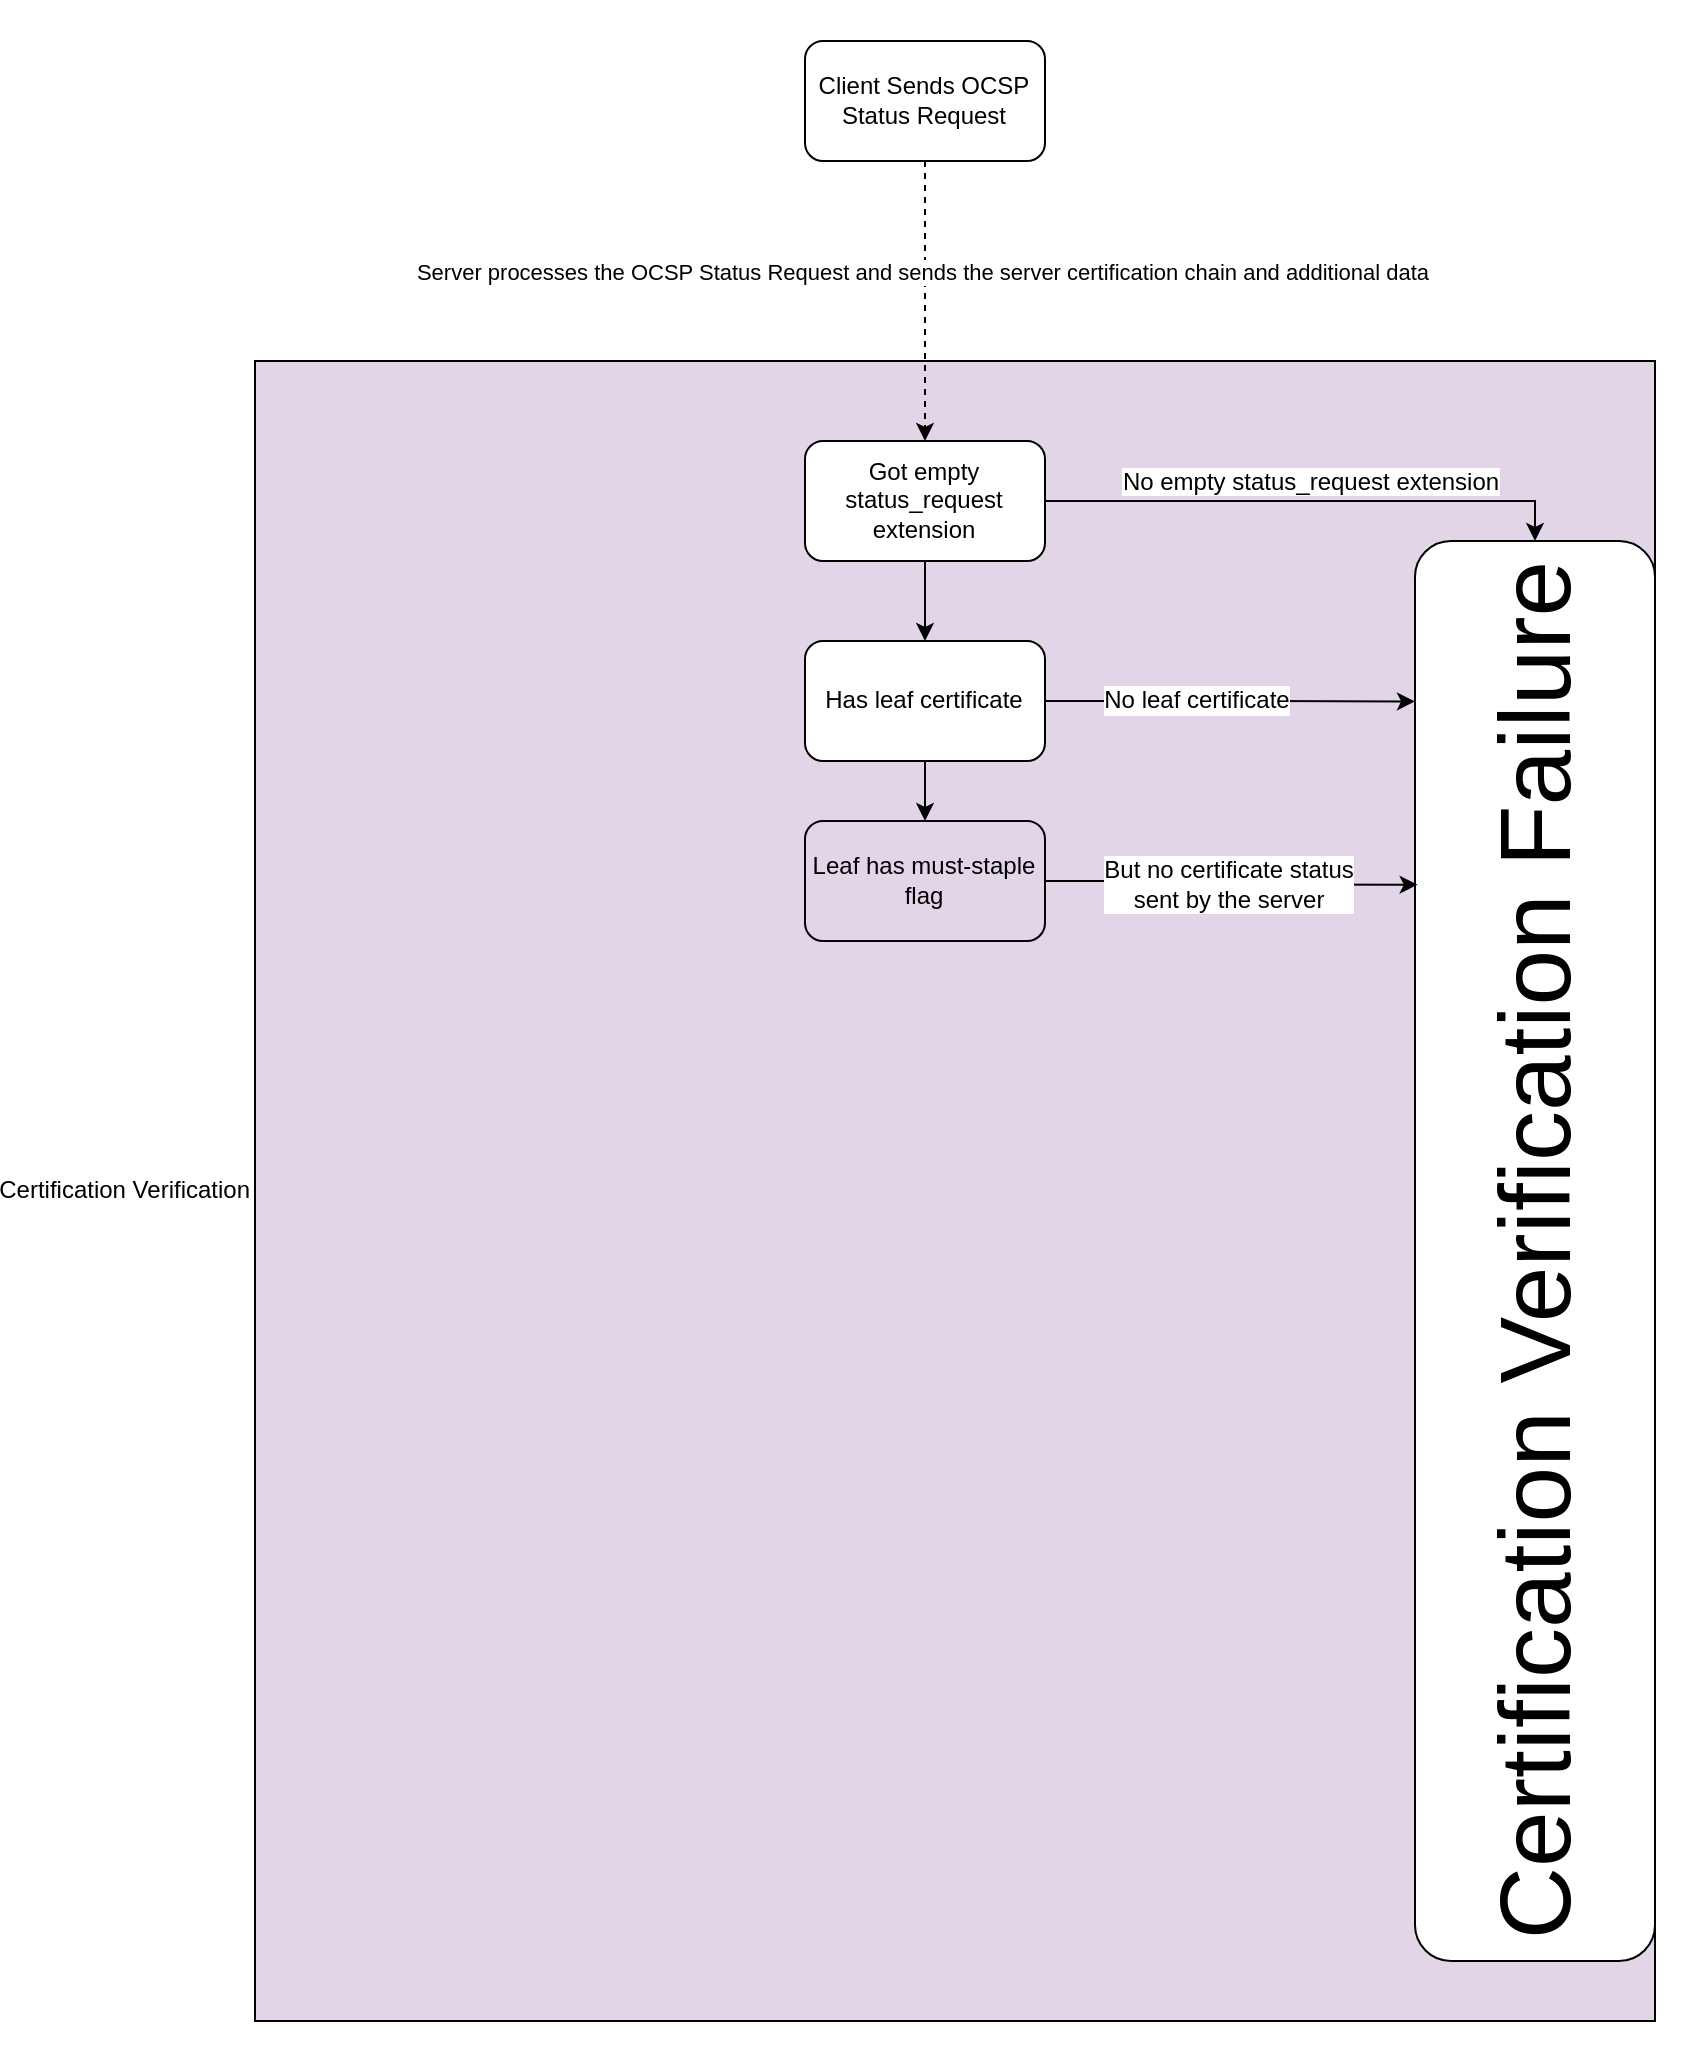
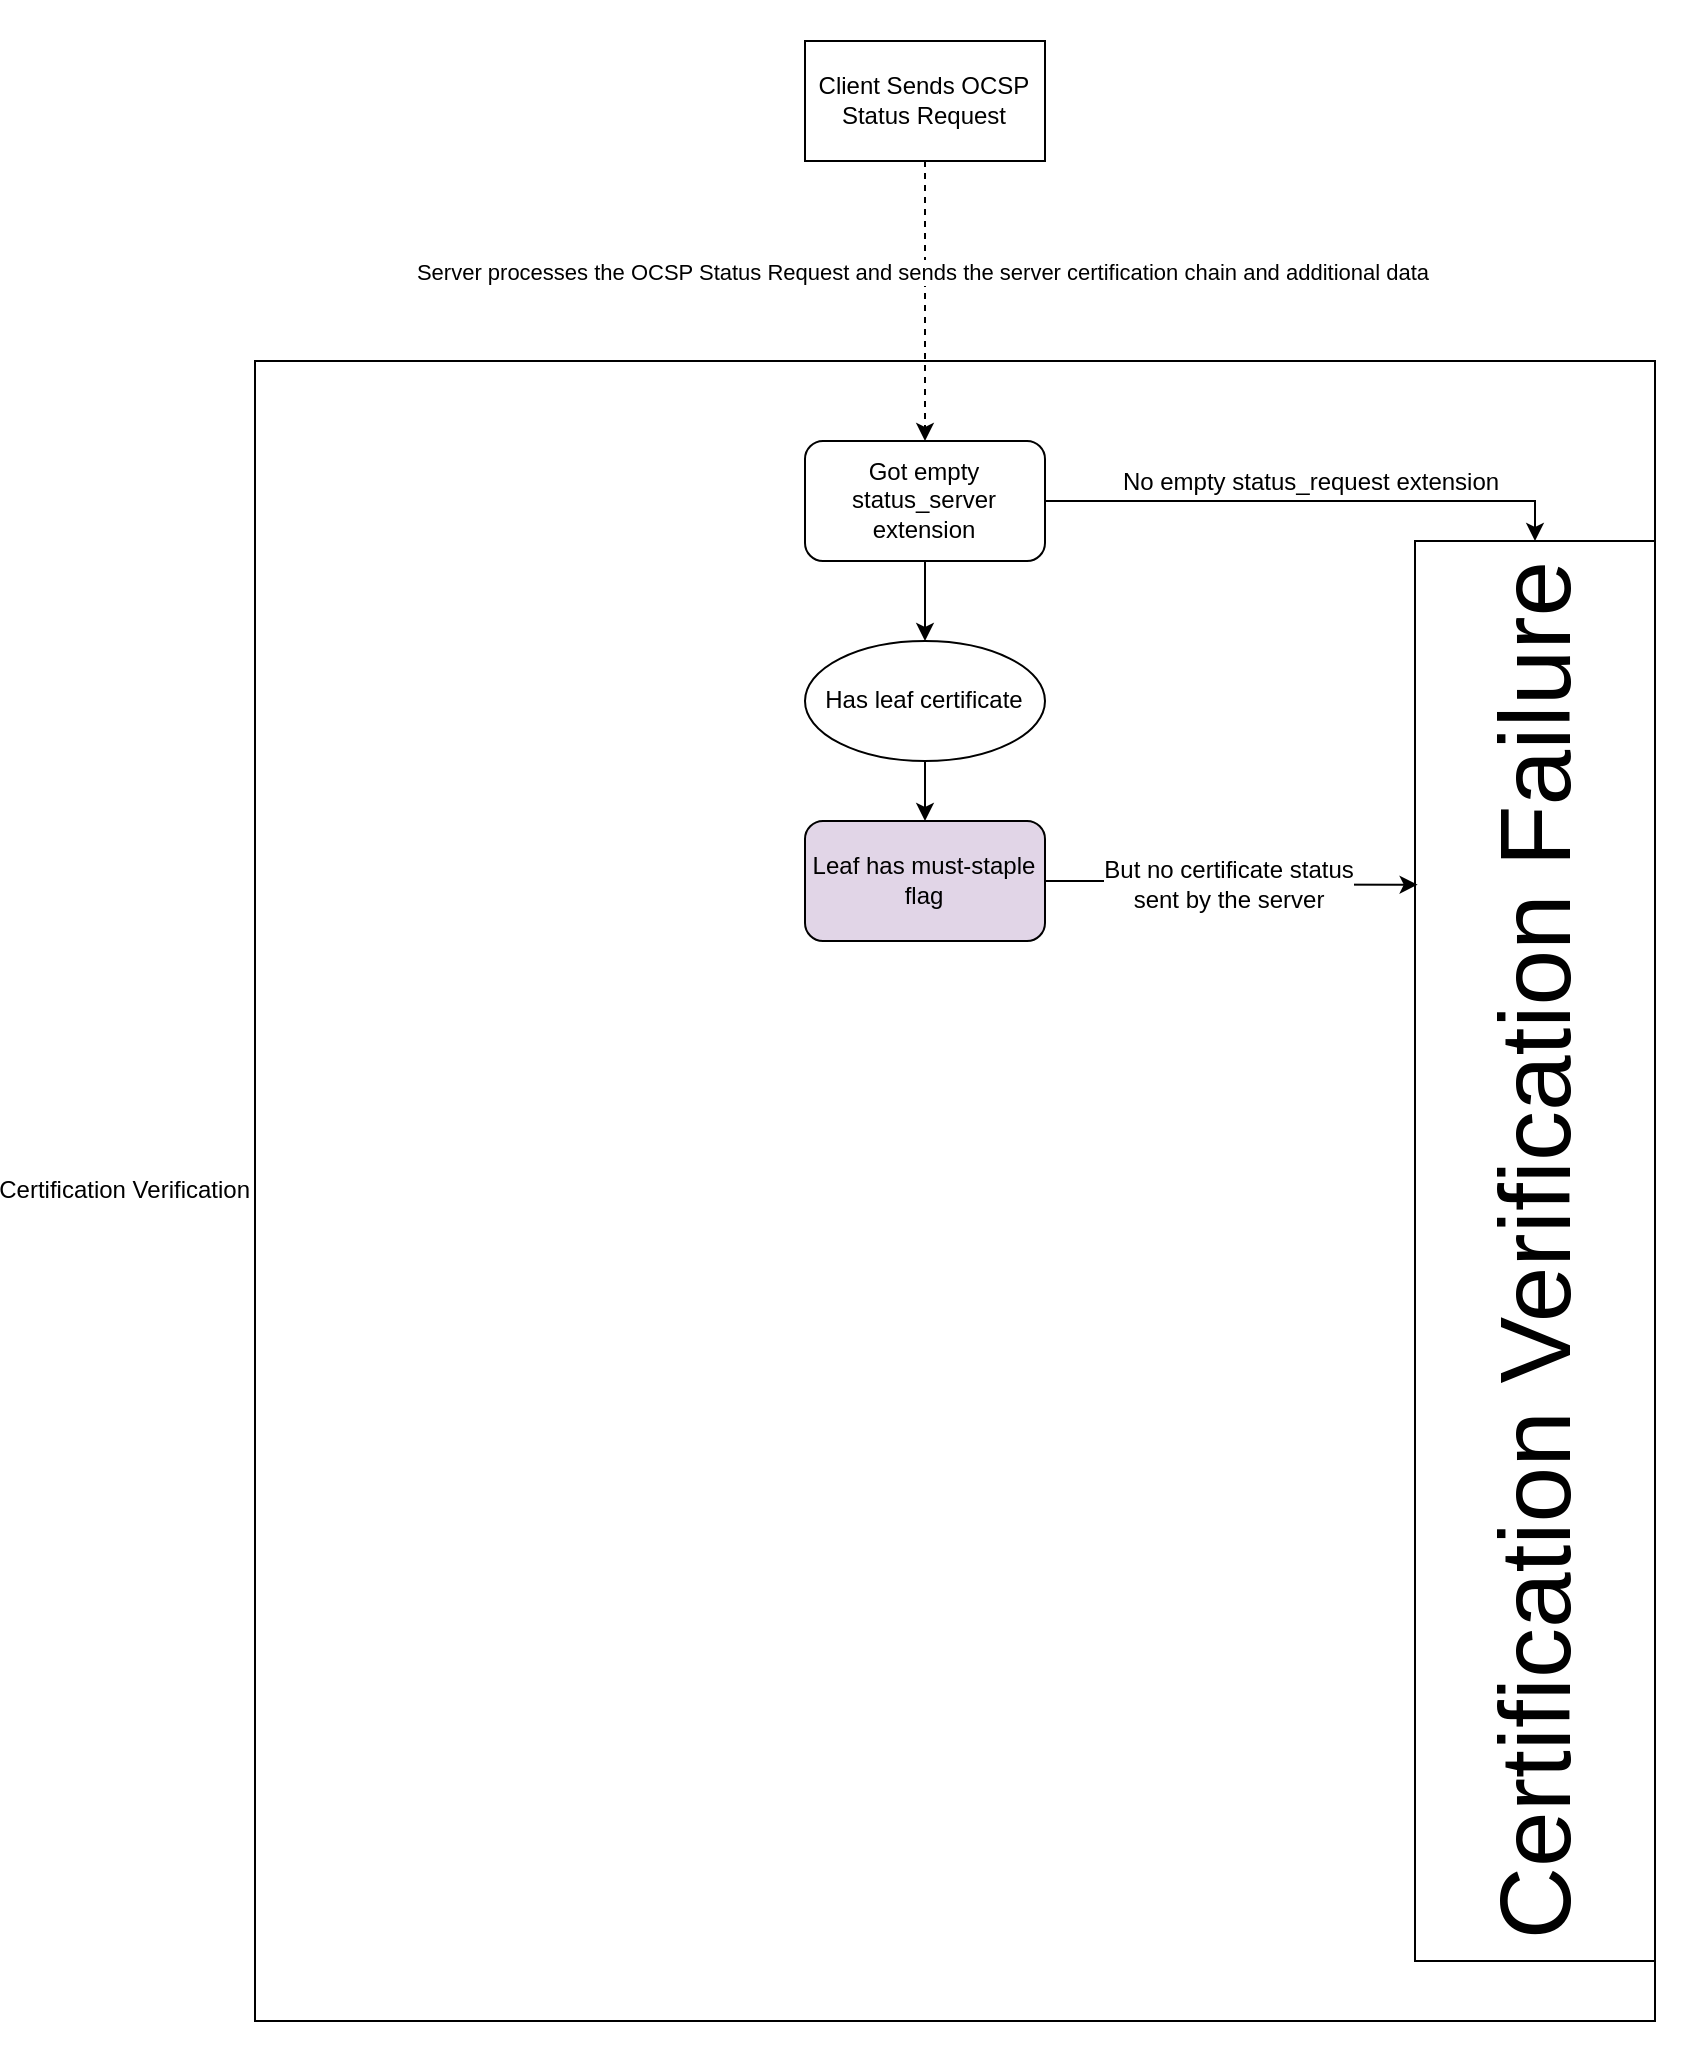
node "Client Sends OCSP Status Request": shape rounded rectangle -> rectangle
node "Got empty status_request extension": label "Got empty status_request extension" -> "Got empty status_server extension"
node "Has leaf certificate": shape rounded rectangle -> ellipse
edge "Has leaf certificate" -> "Certification Verification Failure": removed, label "No leaf certificate"
node "Certification Verification": fillcolor #e1d5e7 -> #ffffff
node "Certification Verification Failure": shape rounded rectangle -> rectangle
